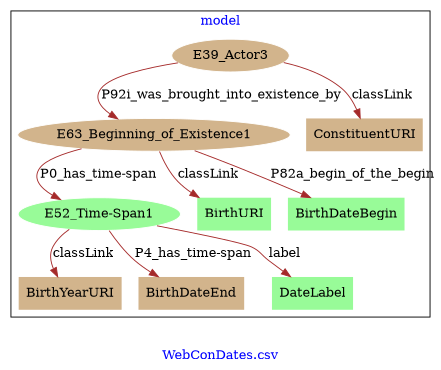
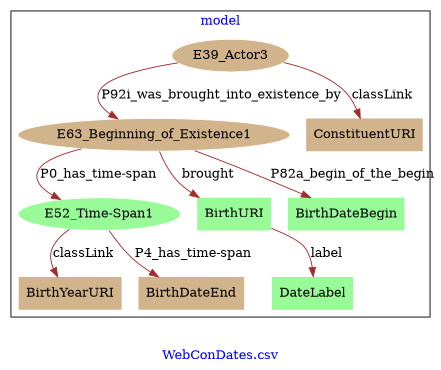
edge "E63_Beginning_of_Existence1" -> "BirthURI": label "classLink" -> "brought"
edge "E52_Time-Span1" -> "DateLabel": now "BirthURI" -> "DateLabel"
